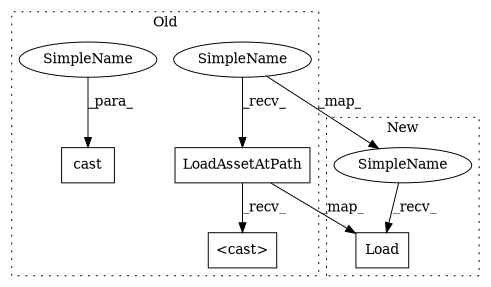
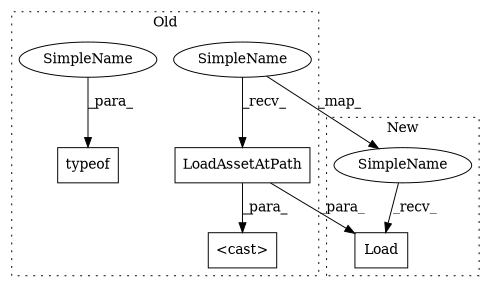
node "cast": label "cast" -> "typeof"
edge "LoadAssetAtPath" -> "<cast>": label "_recv_" -> "_para_"
edge "LoadAssetAtPath" -> "Load": label "_map_" -> "_para_"
